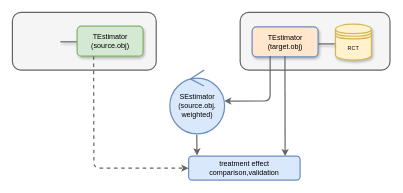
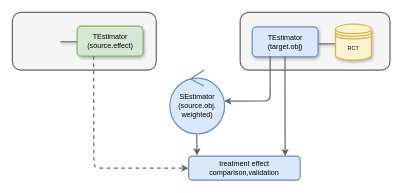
node "TEstimator (source.obj)": label "TEstimator (source.obj)" -> "TEstimator (source.effect)"
node "TEstimator (target.obj)": fillcolor #ffe6cc -> #dae8fc
